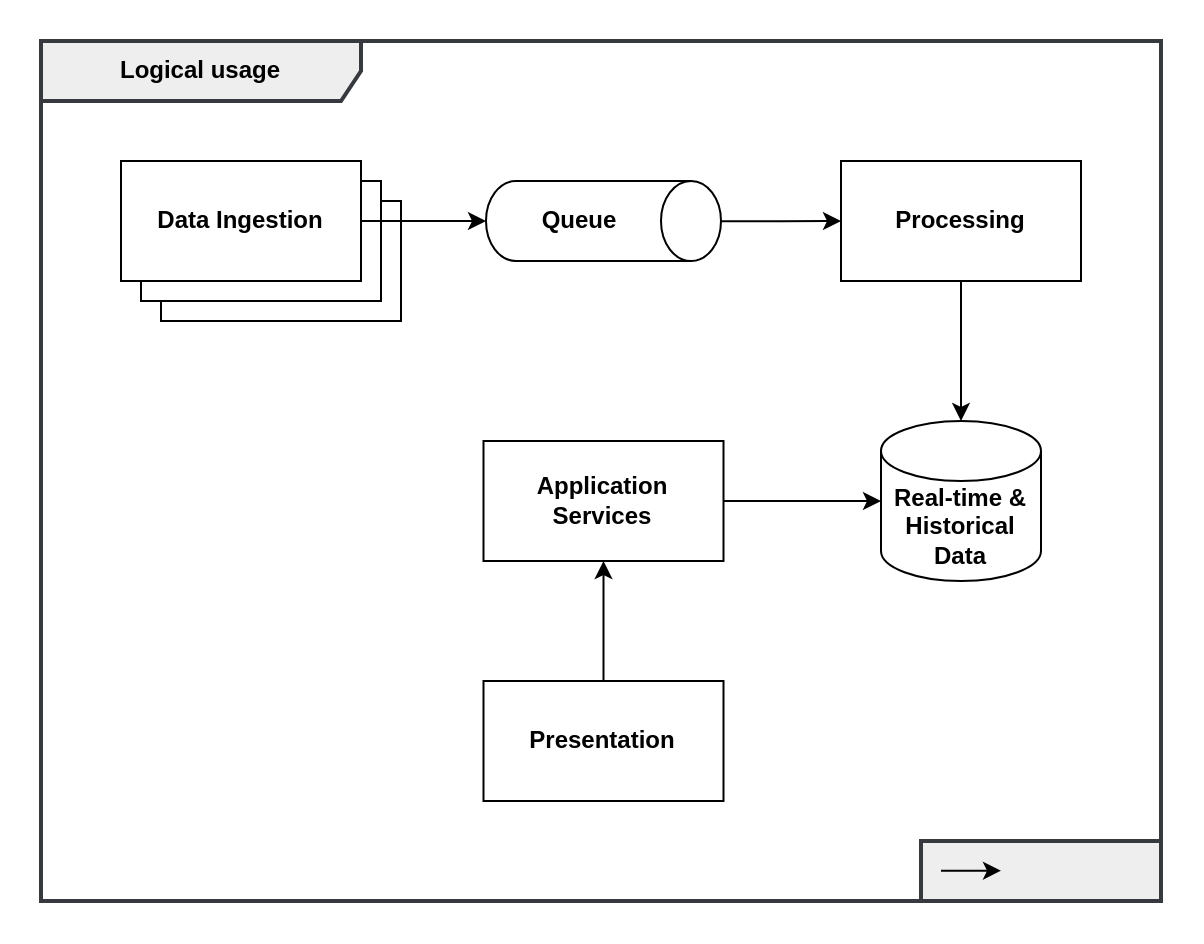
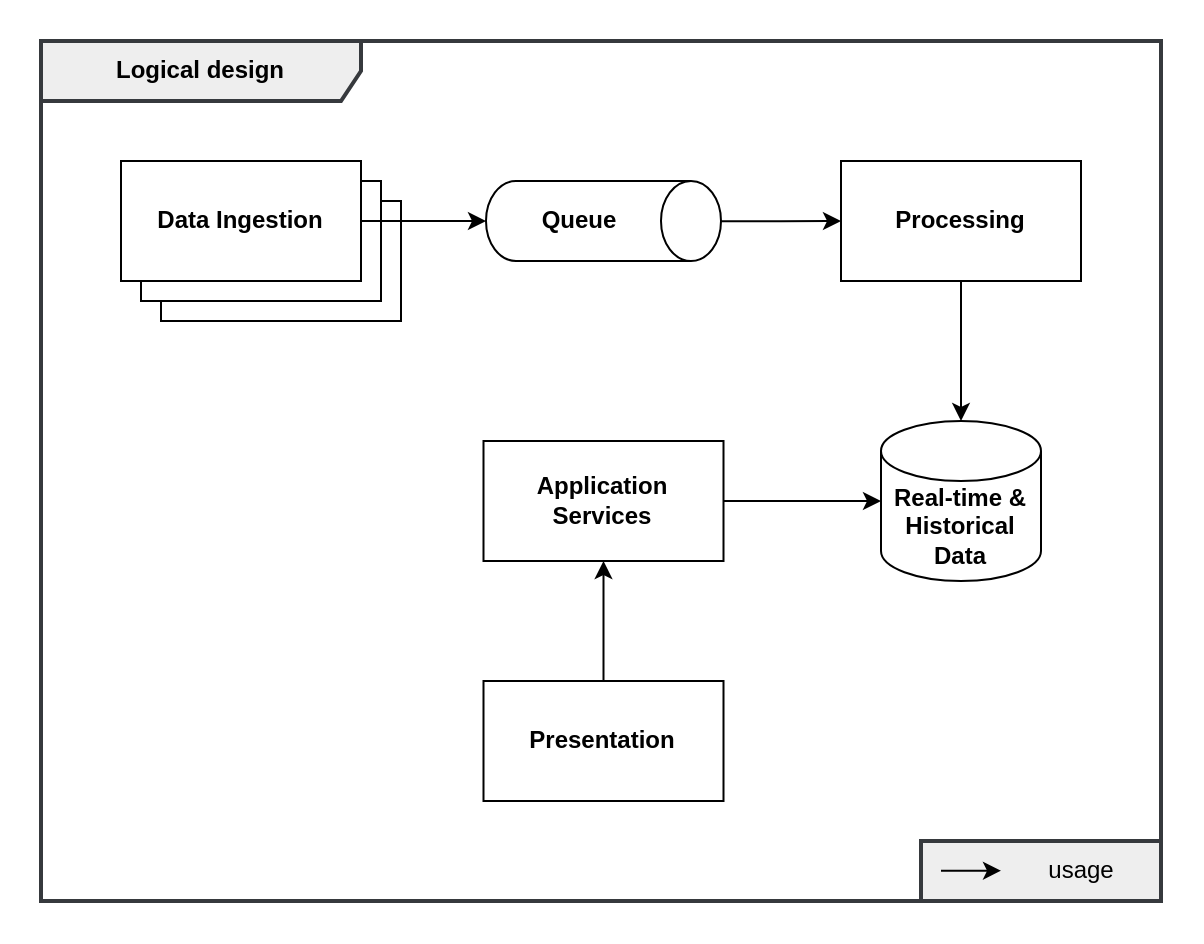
node "Logical usage": label "Logical usage" -> "Logical design"
node "usage": added
